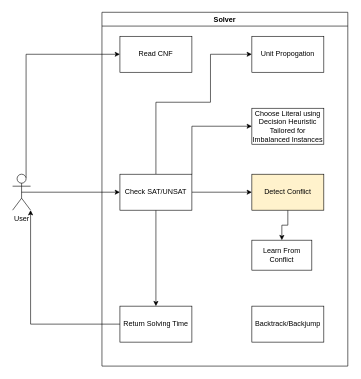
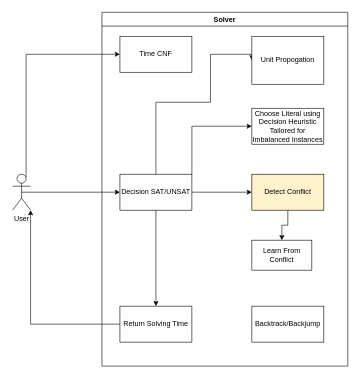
node "Read CNF": label "Read CNF" -> "Time CNF"
node "Unit Propogation": size 72x36 -> 72x48
node "Check SAT/UNSAT": label "Check SAT/UNSAT" -> "Decision SAT/UNSAT"
